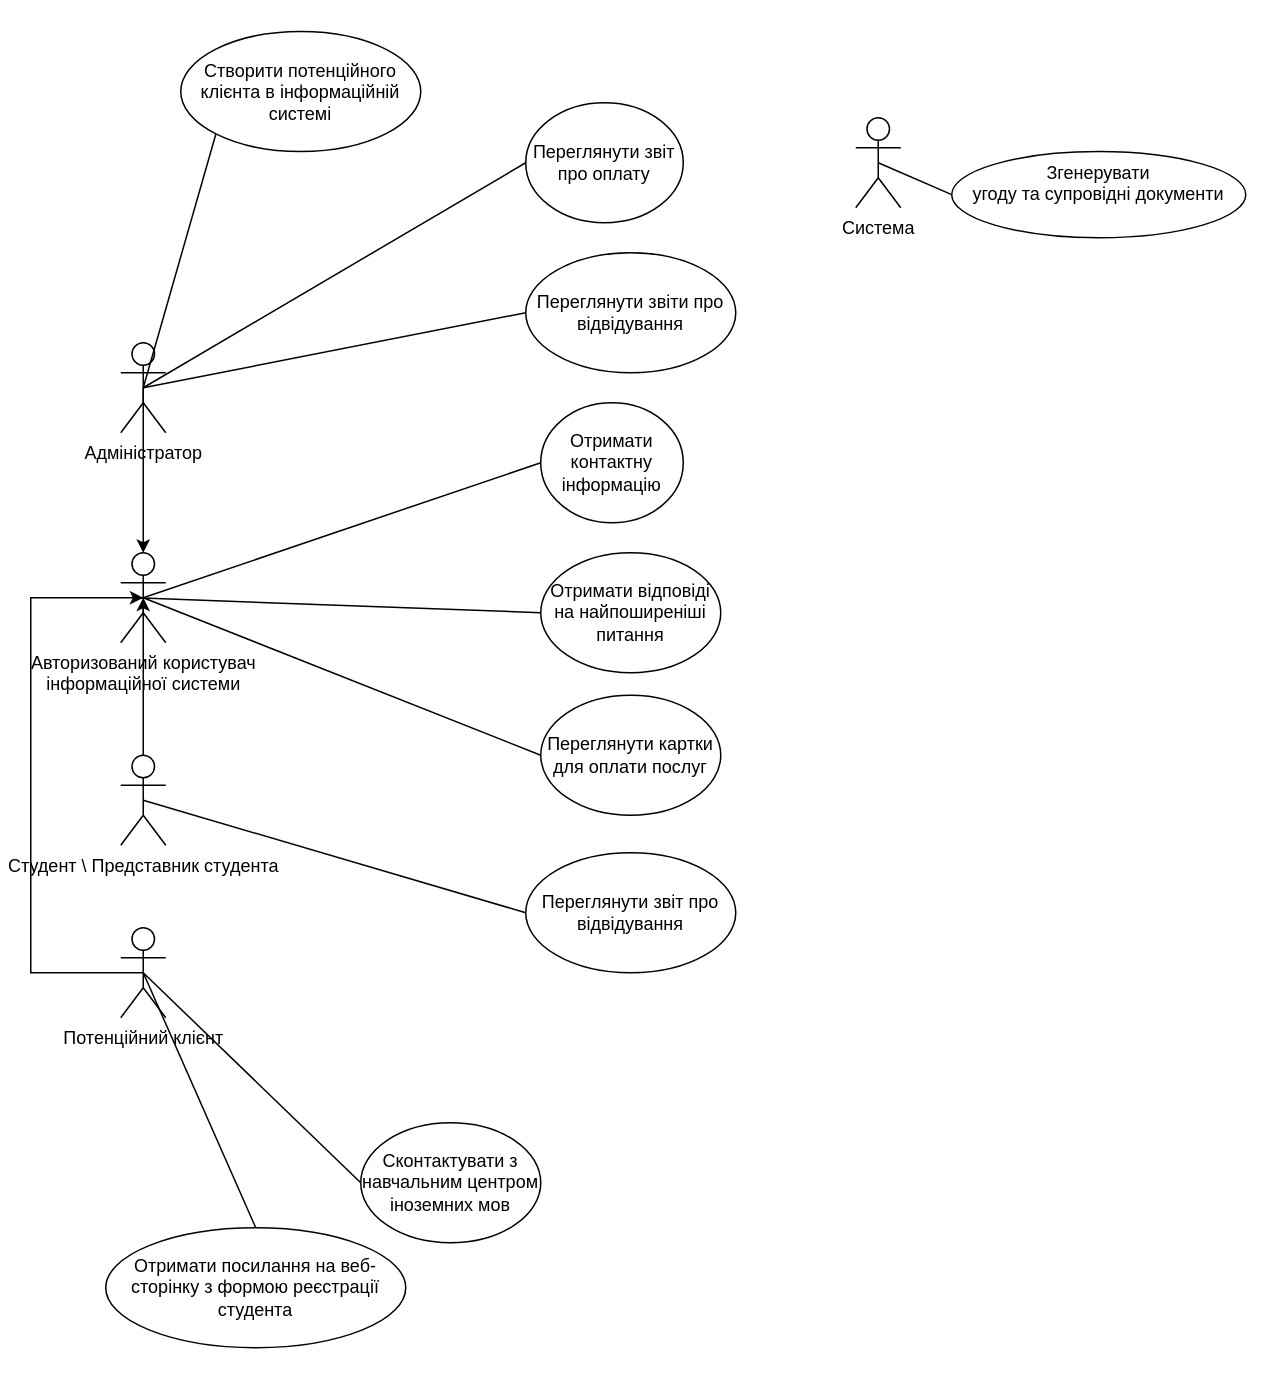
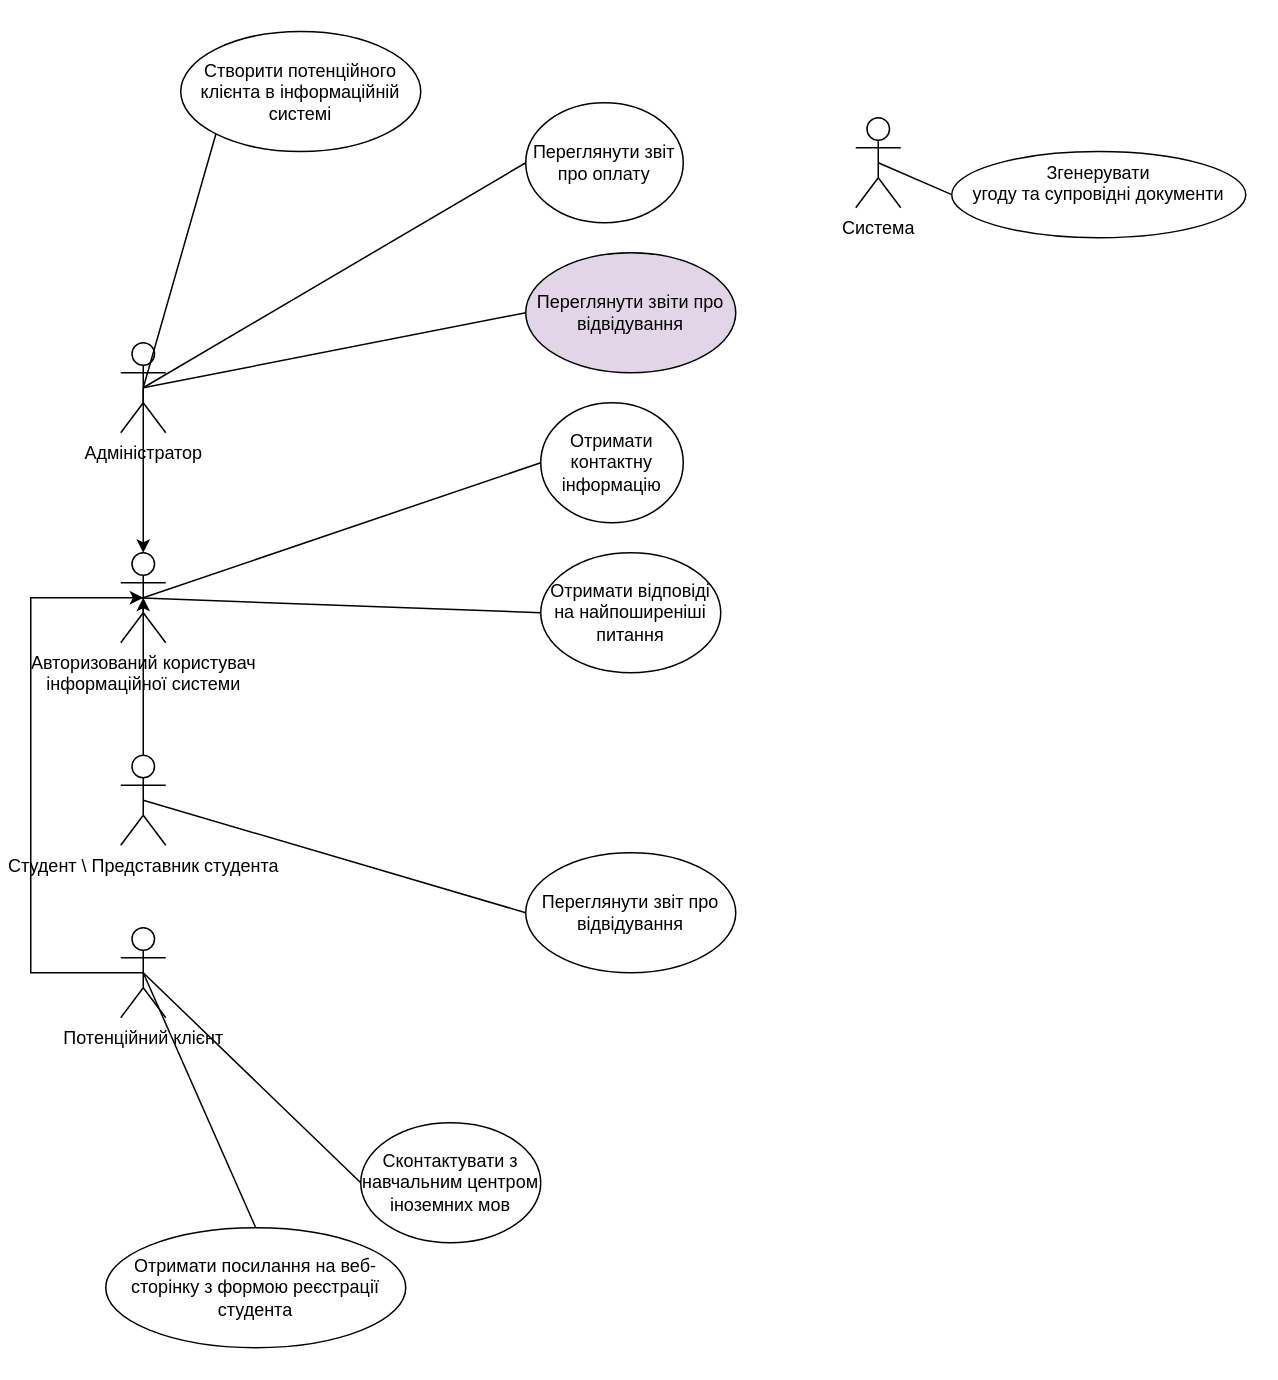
node "Переглянути звіти про відвідування": fillcolor #ffffff -> #e1d5e7
edge "Авторизований користувач інформаційної системи" -- "Переглянути картки для оплати послуг": removed
node "Переглянути картки для оплати послуг": removed
